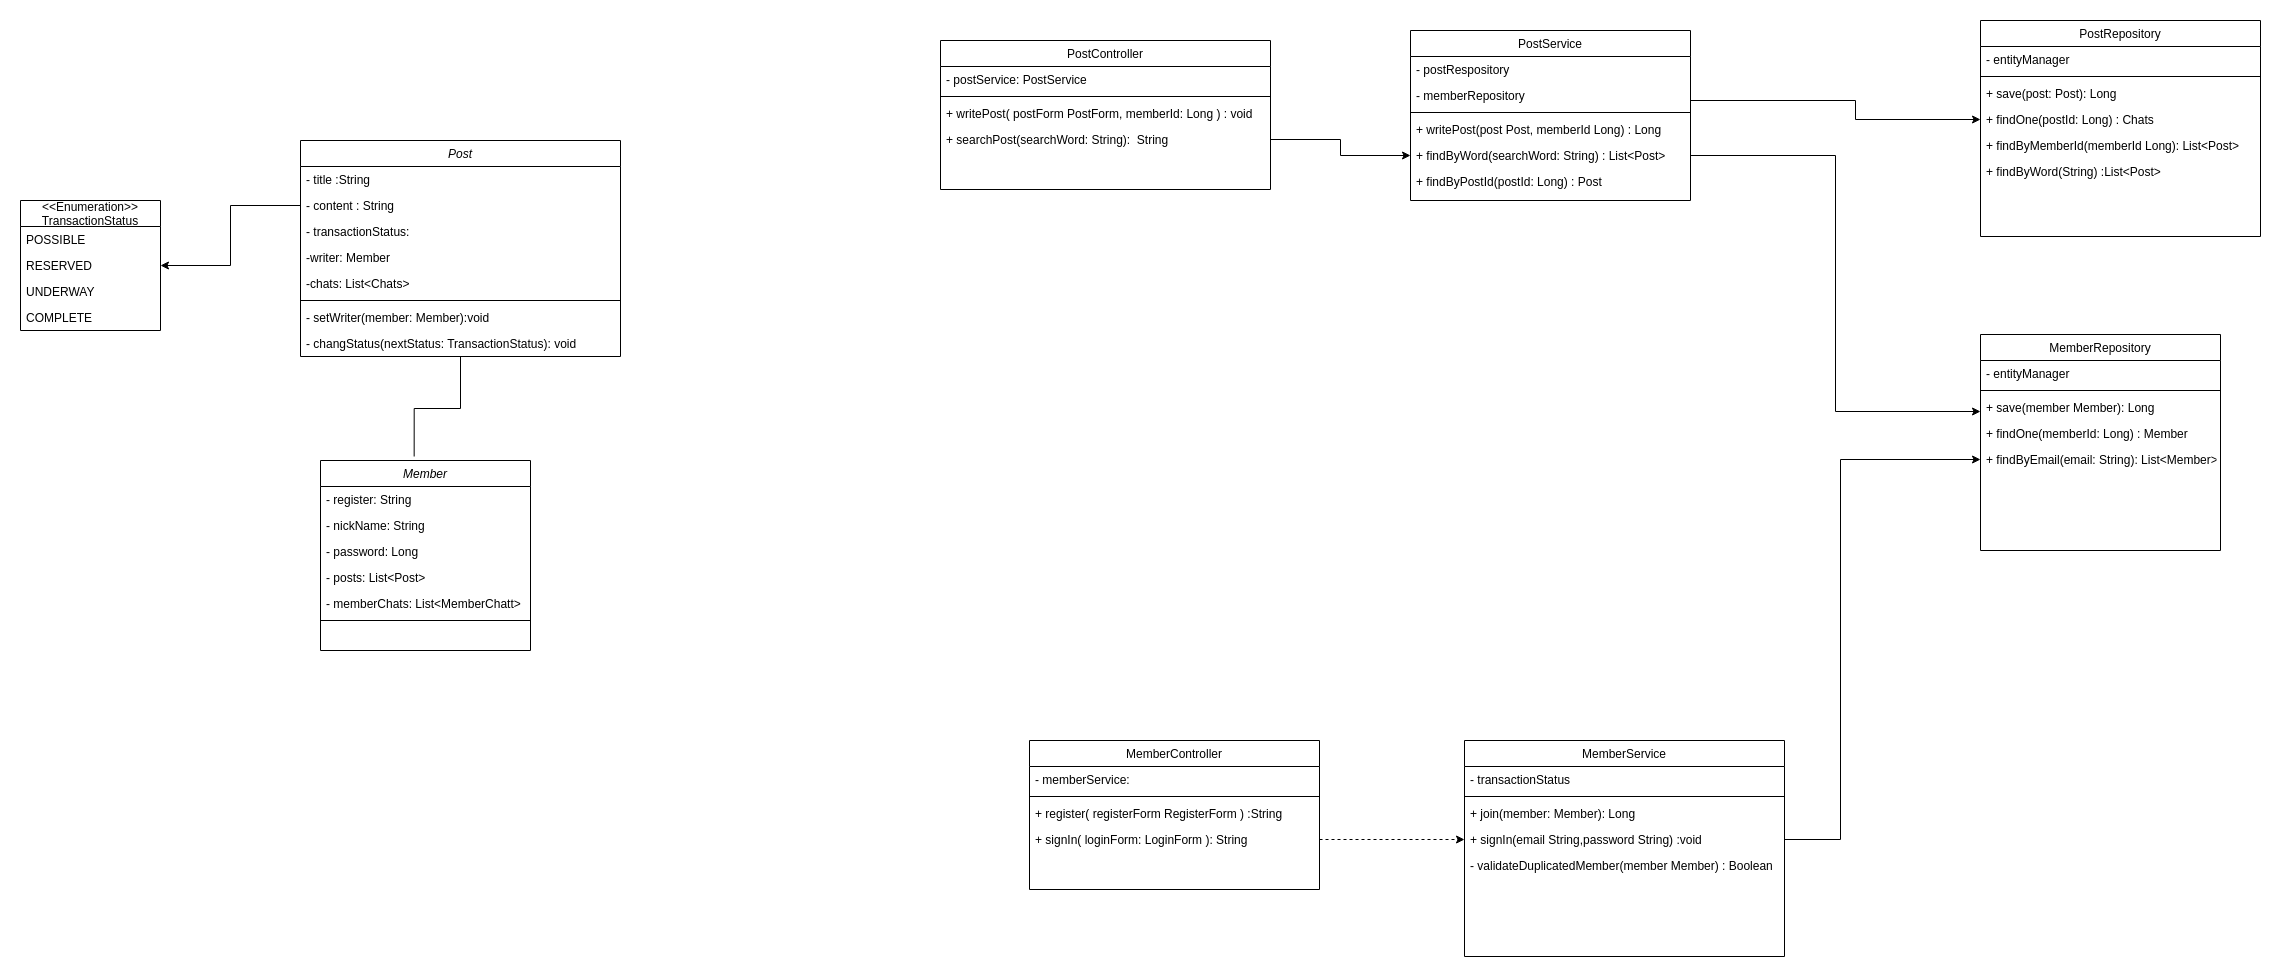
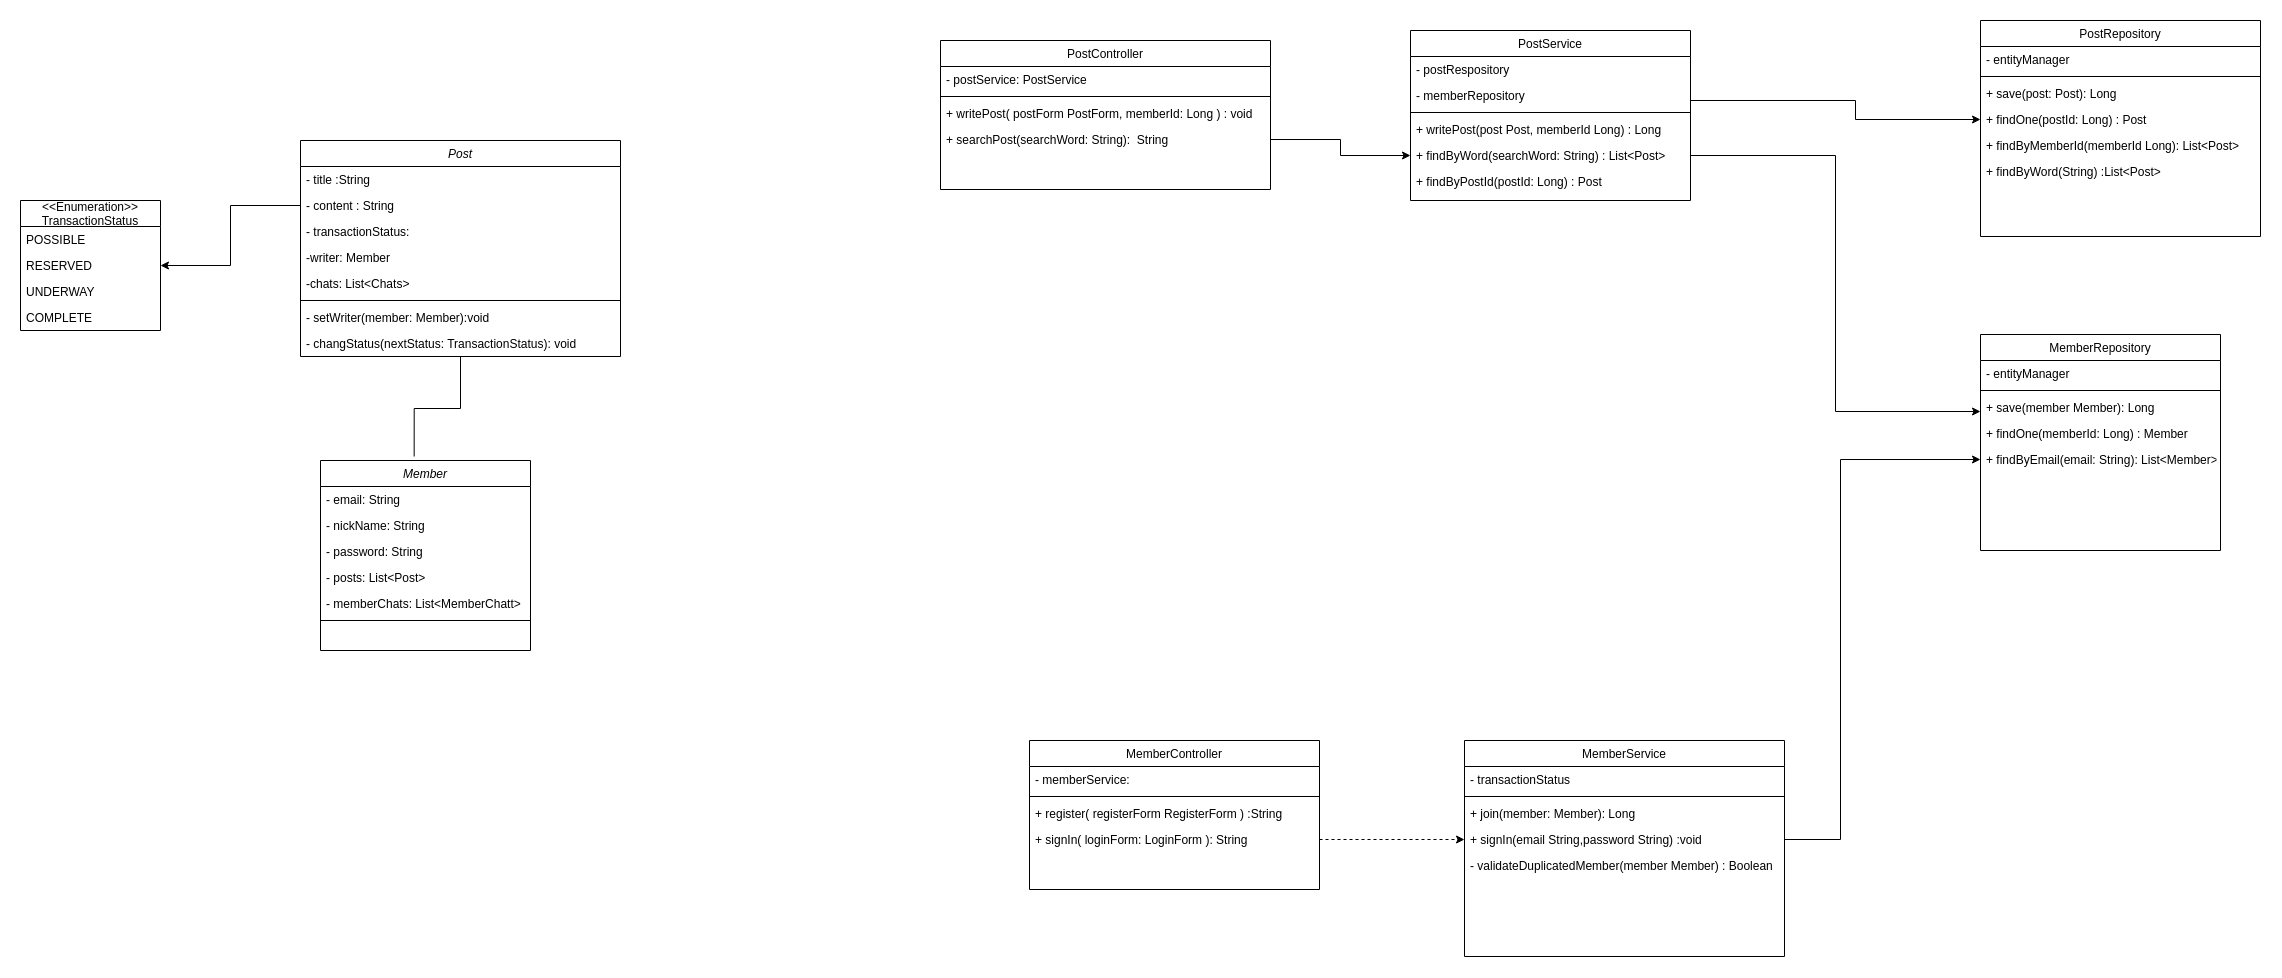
node "+ findOne(postId: Long) : Chats": label "+ findOne(postId: Long) : Chats" -> "+ findOne(postId: Long) : Post"
node "- register: String": label "- register: String" -> "- email: String"
node "- password: Long": label "- password: Long" -> "- password: String"
